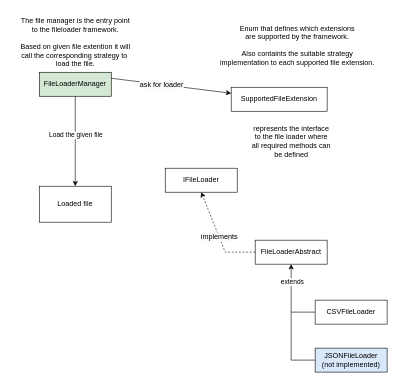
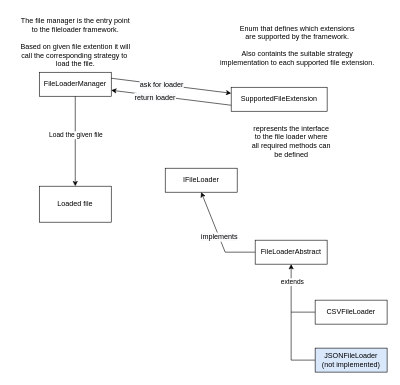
node "FileLoaderManager": fillcolor #d5e8d4 -> #ffffff
edge "SupportedFileExtension" -> "FileLoaderManager": added, label "return loader"
edge "FileLoaderAbstract" -> "IFileLoader": style dashed -> solid
